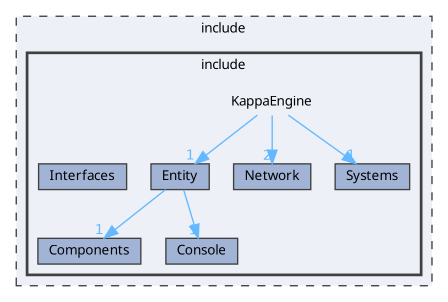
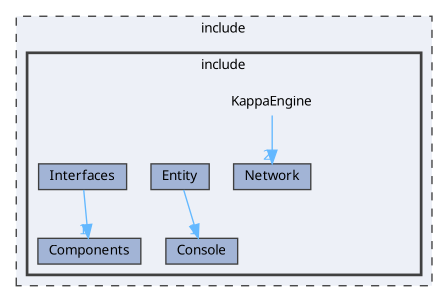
edge "KappaEngine" -> "Entity": removed
node "Systems": removed
edge "Entity" -> "Components": now "Interfaces" -> "Components"
